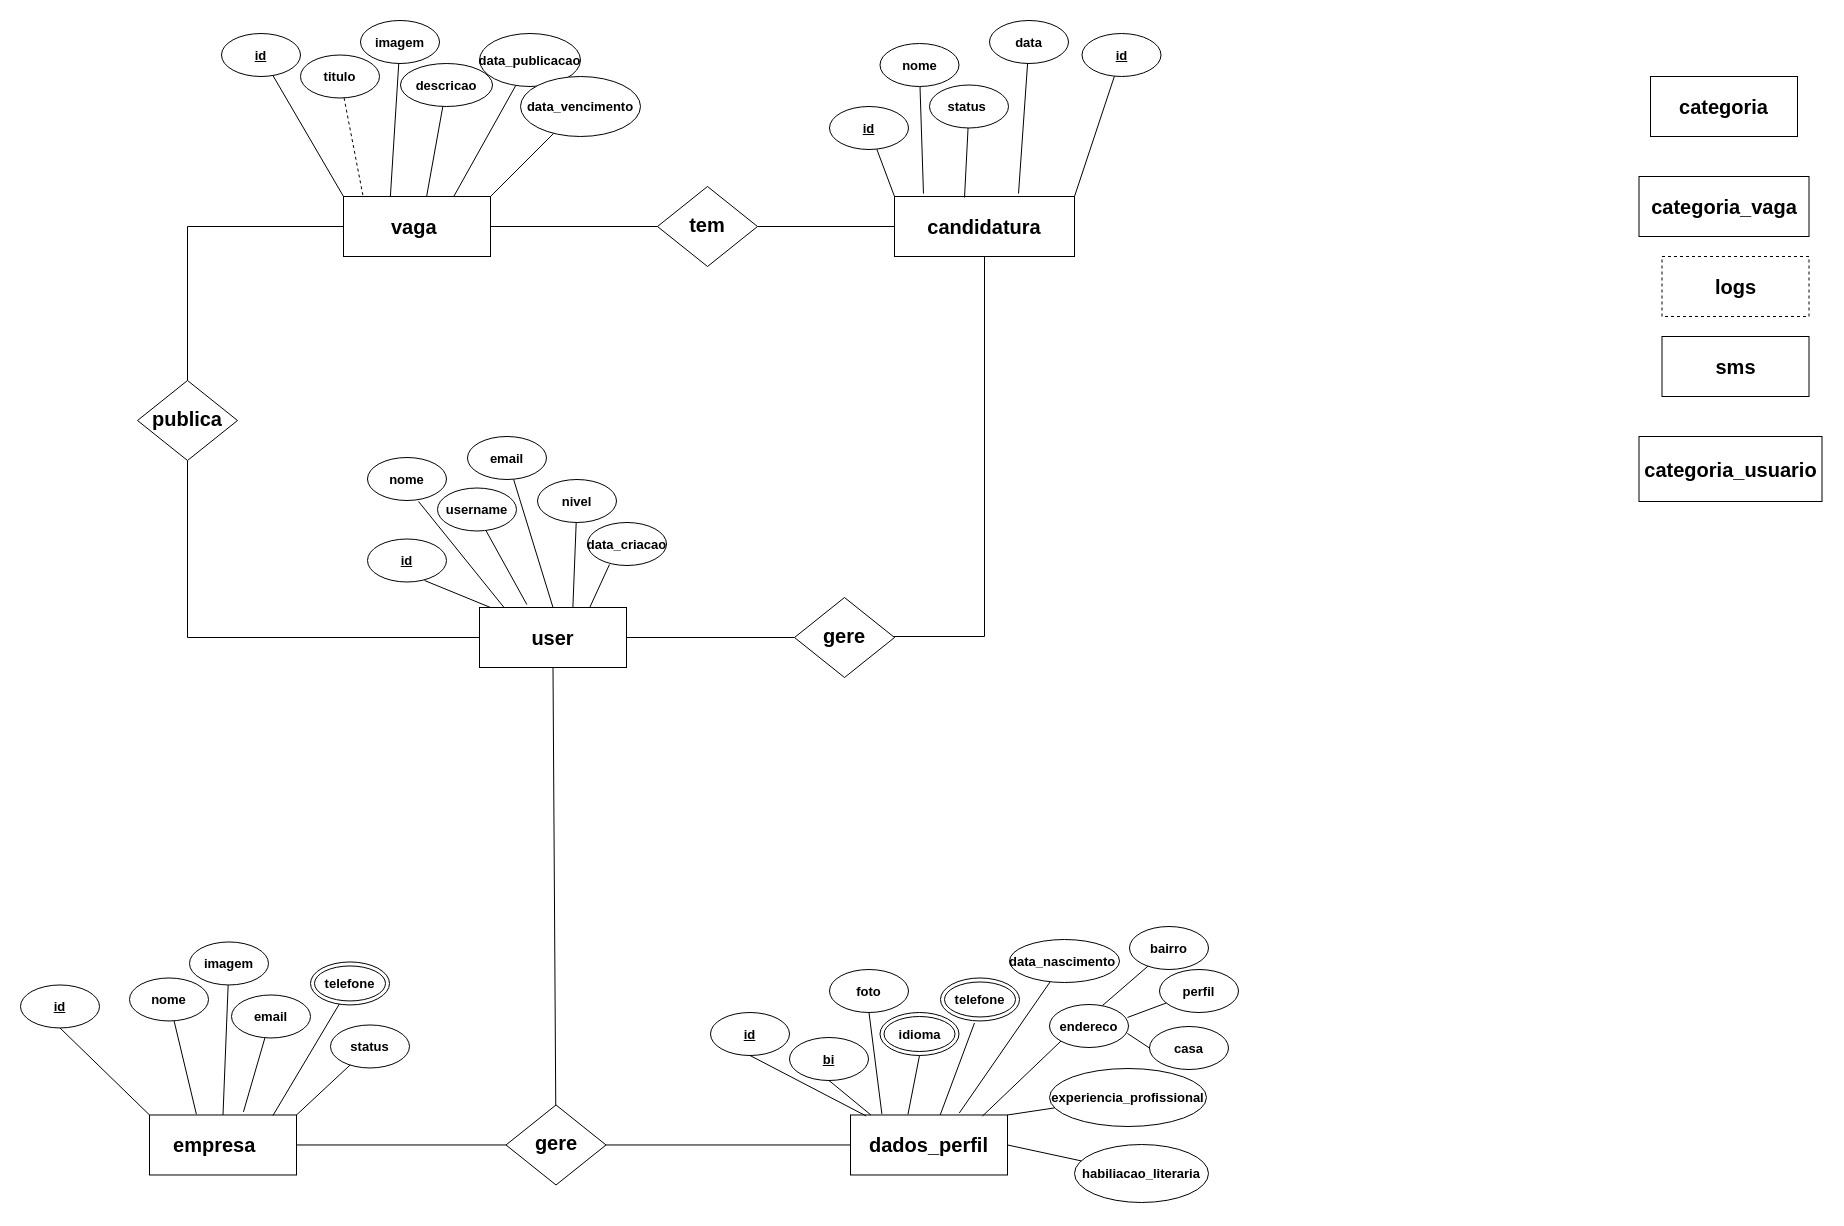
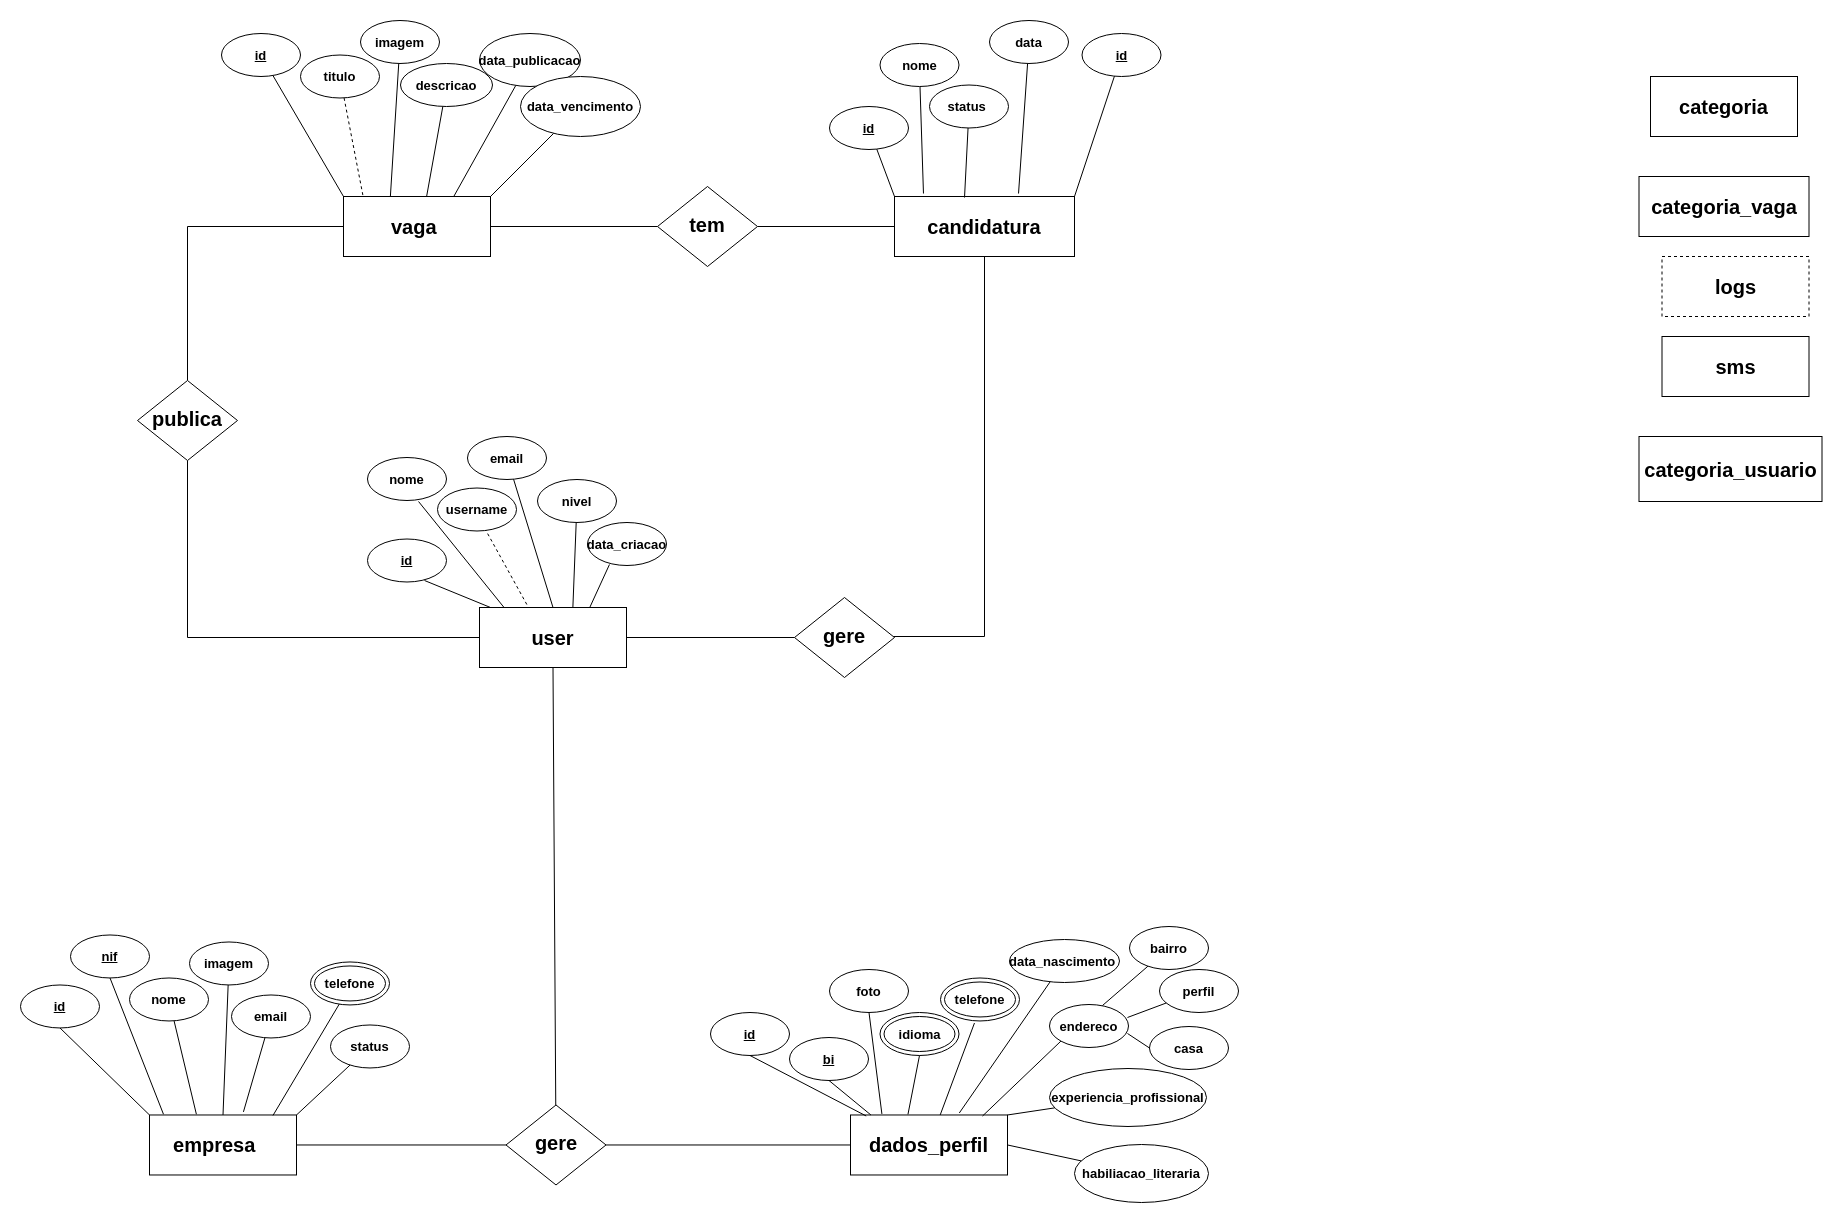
edge "username" -- "user": style solid -> dashed
node "nif": added
edge "nif" -- "empresa": added
